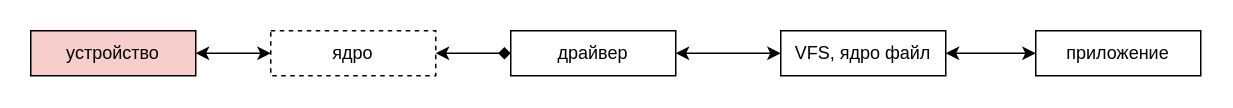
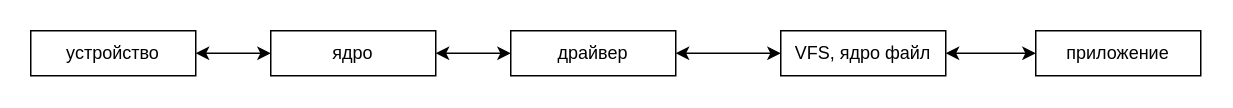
node "устройство": fillcolor #f8cecc -> #ffffff
node "ядро": style dashed -> solid
edge "ядро" -- "драйвер": arrowhead diamond -> classic
